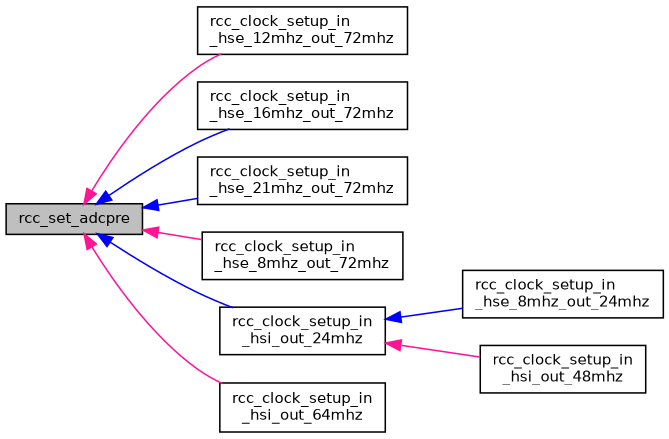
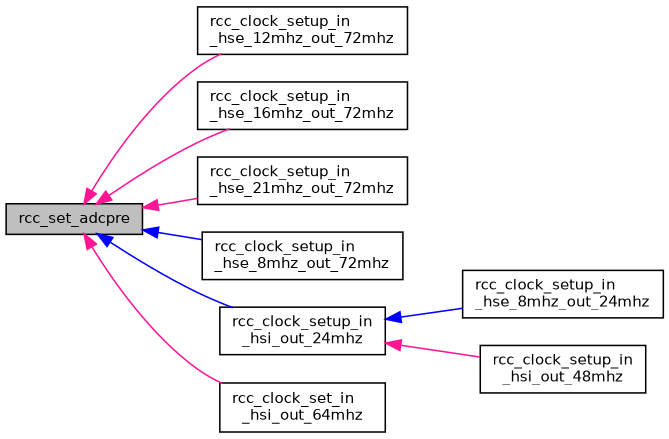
edge "rcc_clock_setup_in _hse_16mhz_out_72mhz" -> "rcc_set_adcpre": color blue -> deeppink
edge "rcc_clock_setup_in _hse_21mhz_out_72mhz" -> "rcc_set_adcpre": color blue -> deeppink
edge "rcc_clock_setup_in _hse_8mhz_out_72mhz" -> "rcc_set_adcpre": color deeppink -> blue
node "rcc_clock_setup_in _hsi_out_64mhz": label "rcc_clock_setup_in _hsi_out_64mhz" -> "rcc_clock_set_in _hsi_out_64mhz"
